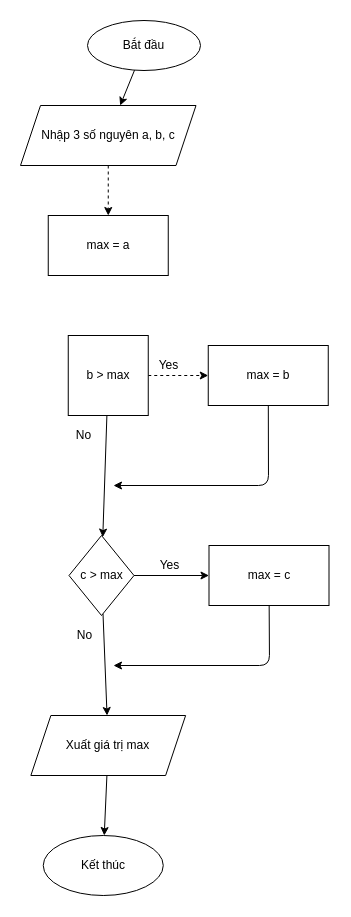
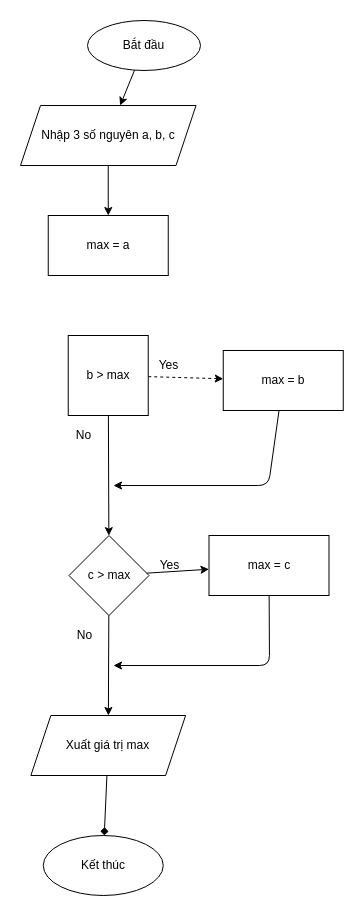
edge "Nhập 3 số nguyên a, b, c" -> "max = a": style dashed -> solid
node "max = b": moved (268, 376) -> (283, 381)
node "c > max": size 65x80 -> 80x80
node "max = c": moved (269, 576) -> (269, 566)
edge "Xuất giá trị max" -> "Kết thúc": arrowhead classic -> diamond
